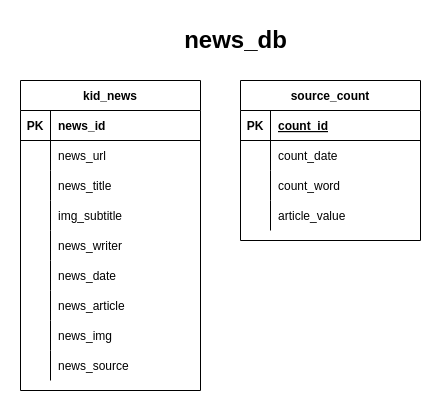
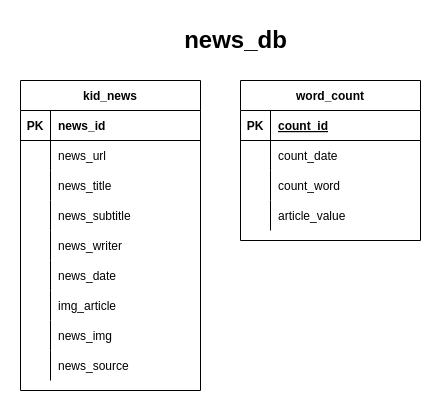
node "source_count": label "source_count" -> "word_count"
node "img_subtitle": label "img_subtitle" -> "news_subtitle"
node "news_article": label "news_article" -> "img_article"
